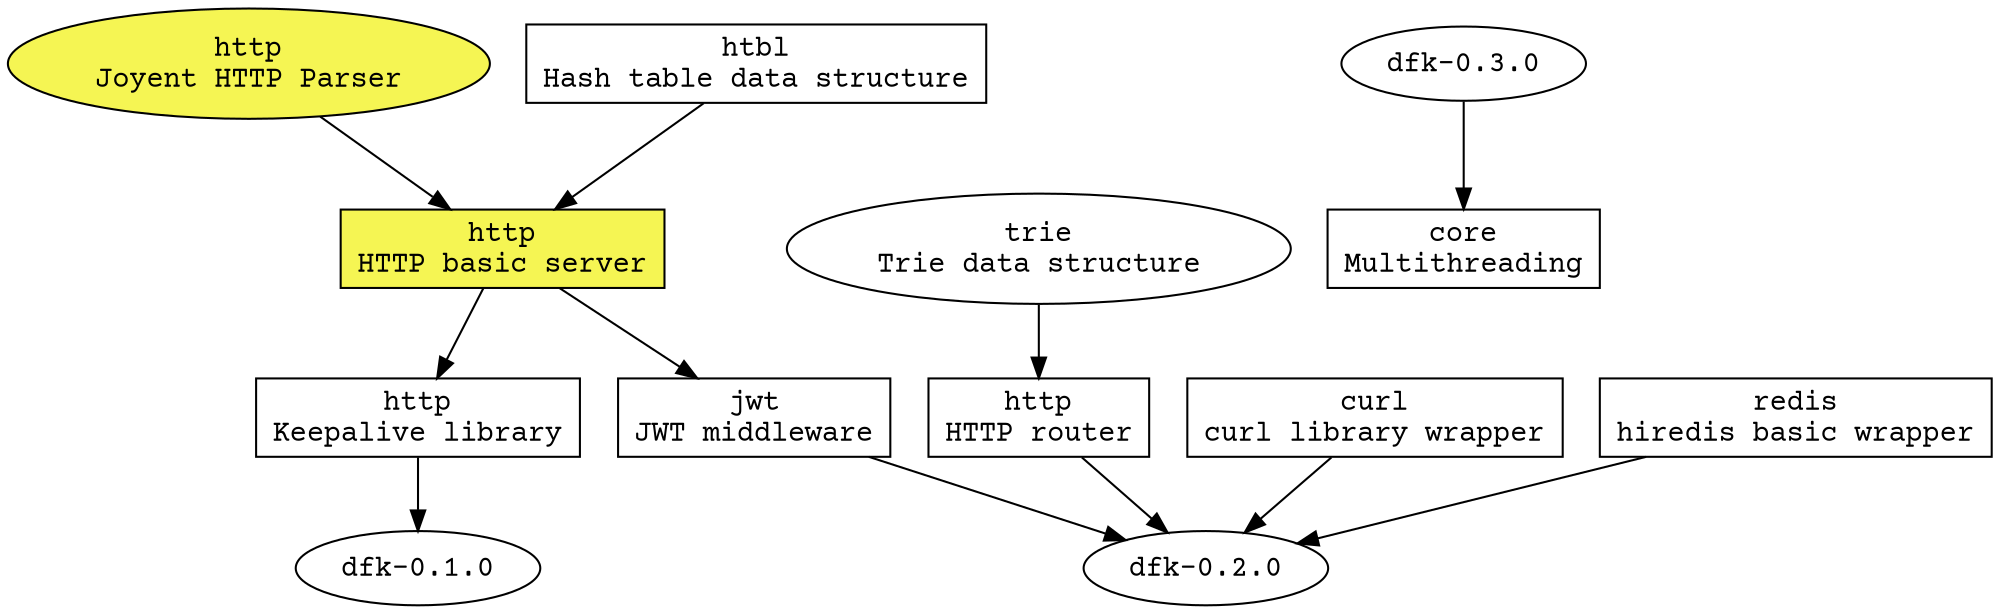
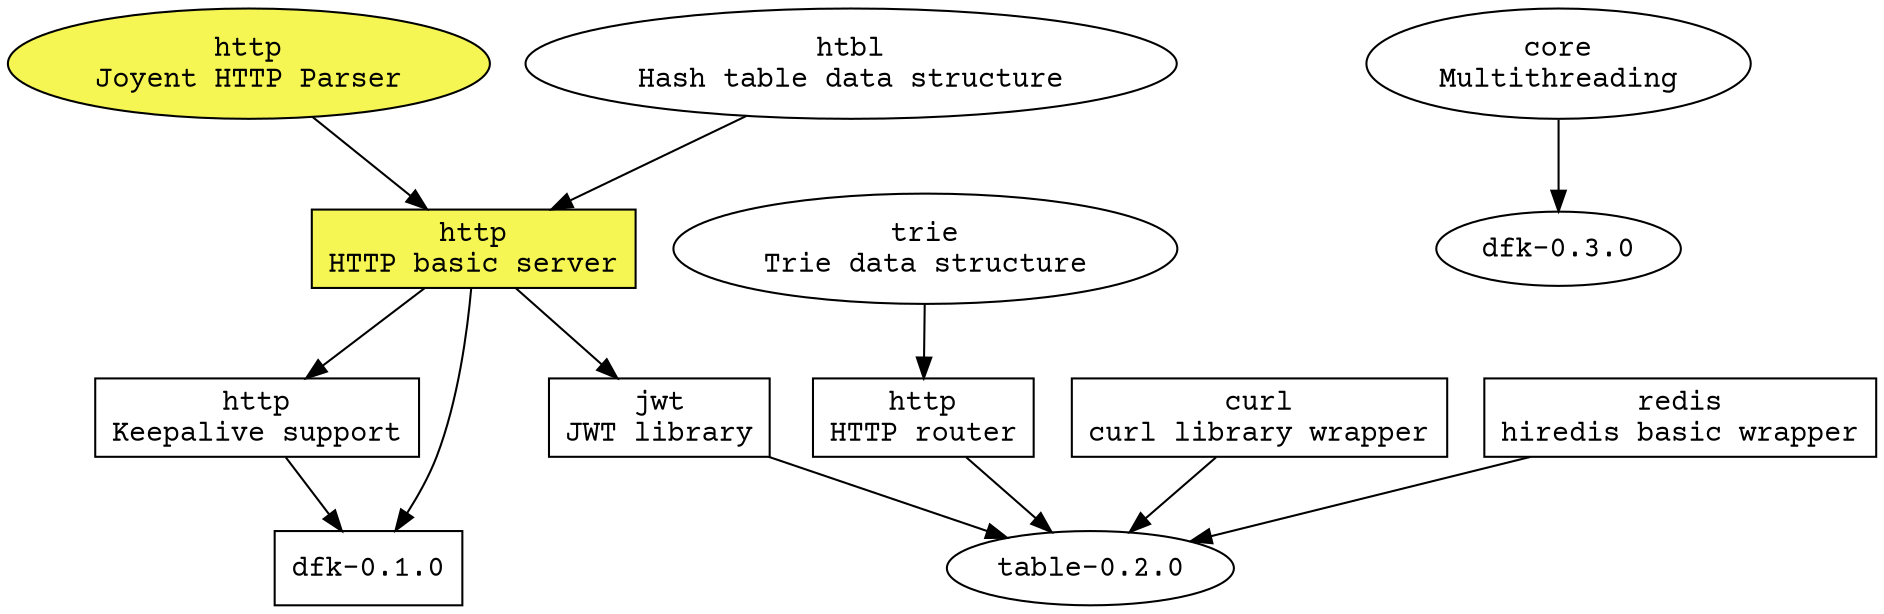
node "htbl Hash table data structure": shape box -> ellipse
edge "dfk-0.3.0" -> "core Multithreading": reversed
node "core Multithreading": shape box -> ellipse
edge "http HTTP basic server" -> "dfk-0.1.0": added
node "http Keepalive library": label "http Keepalive library" -> "http Keepalive support"
node "jwt JWT middleware": label "jwt JWT middleware" -> "jwt JWT library"
node "dfk-0.1.0": shape ellipse -> box
node "dfk-0.2.0": label "dfk-0.2.0" -> "table-0.2.0"
